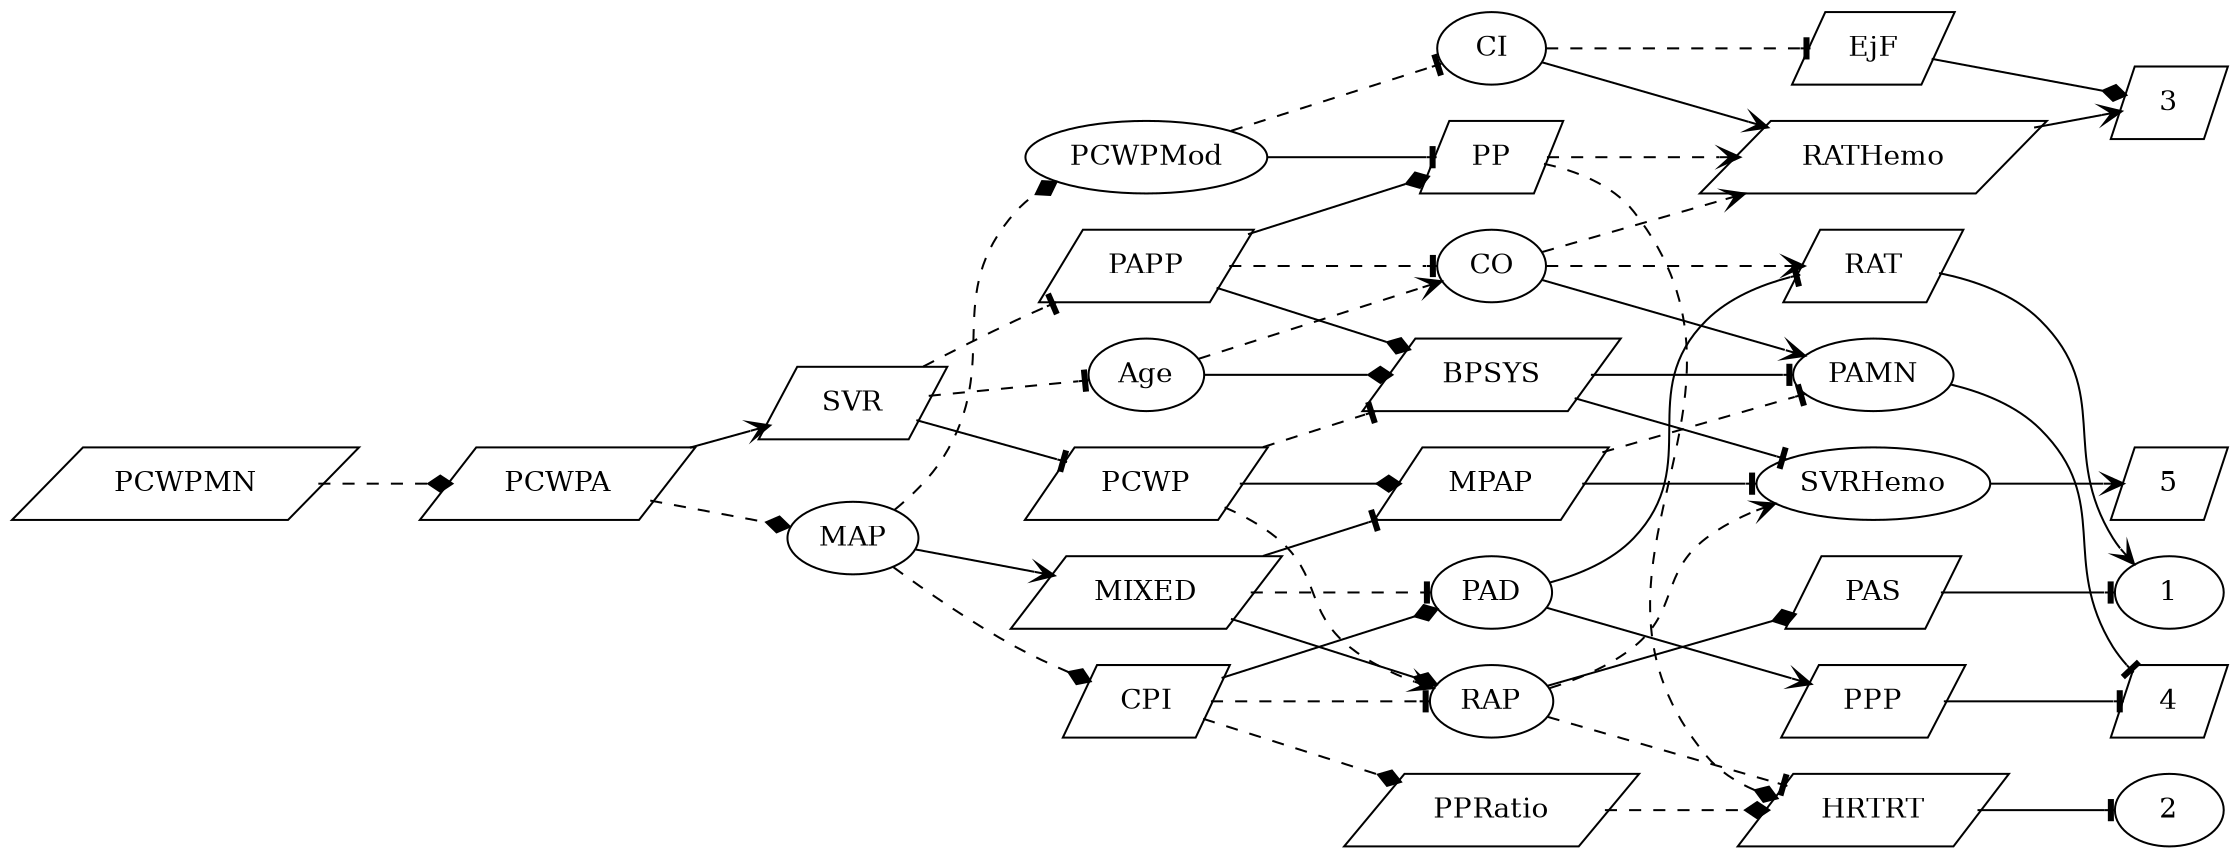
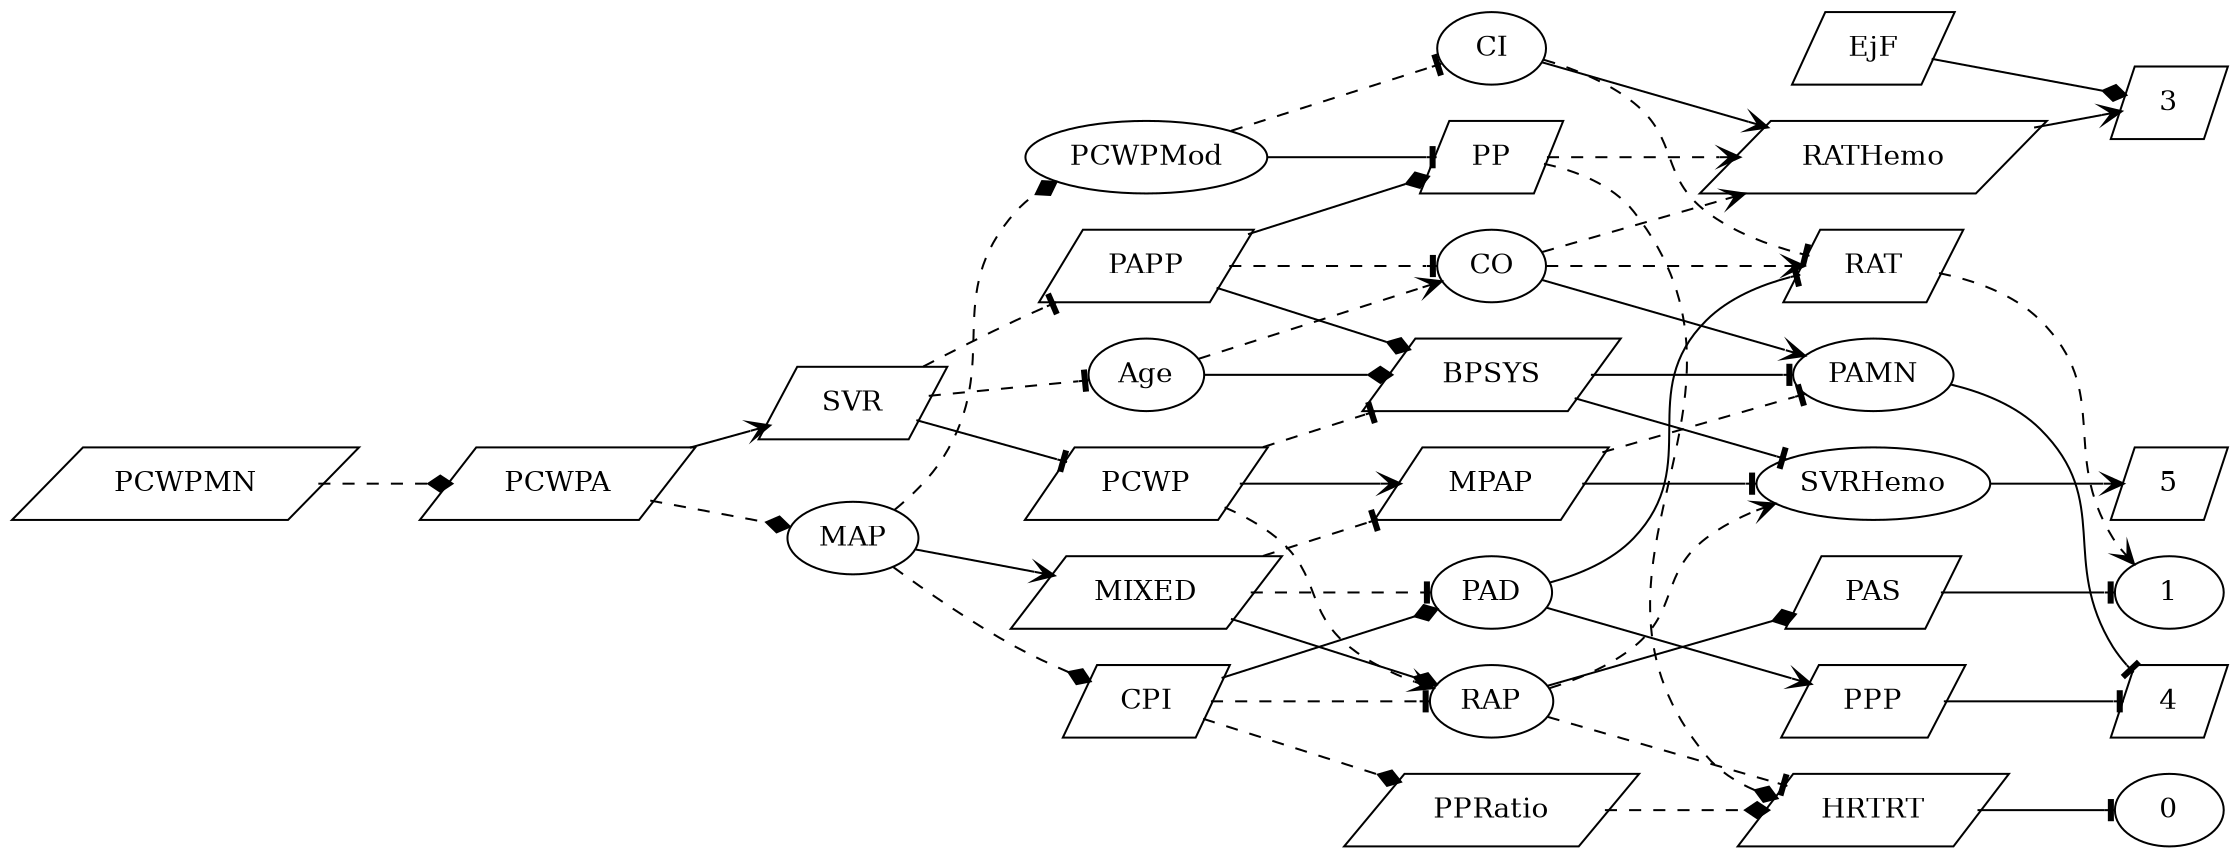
edge "CI" -> "EjF": now "CI" -> "RAT"
edge "RAT" -> "1": style solid -> dashed
edge "PCWP" -> "MPAP": arrowhead diamond -> vee
edge "MIXED" -> "MPAP": style solid -> dashed
node "2": label "2" -> "0"
